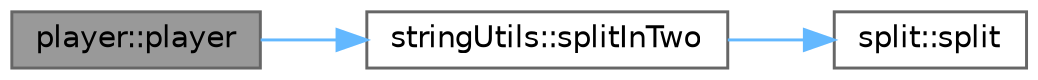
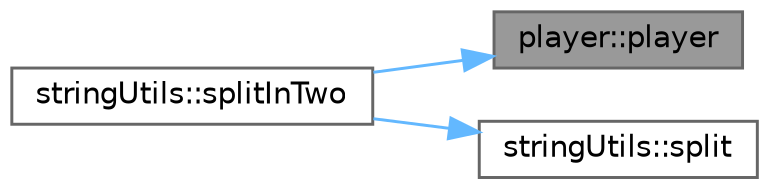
edge "player::player" -> "stringUtils::splitInTwo": reversed
node "split::split": label "split::split" -> "stringUtils::split"
